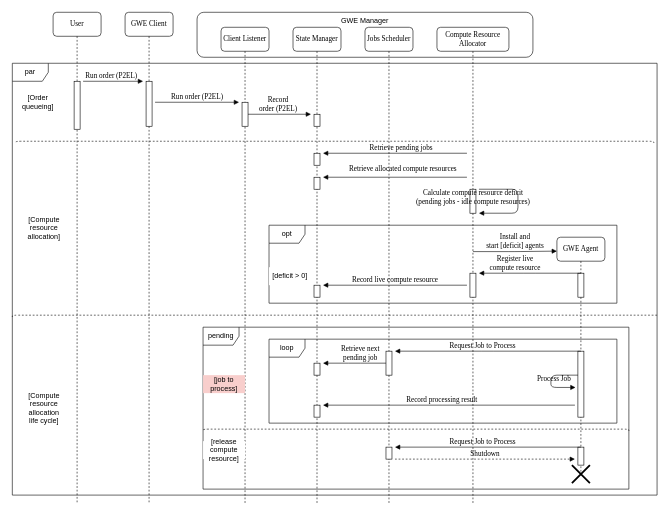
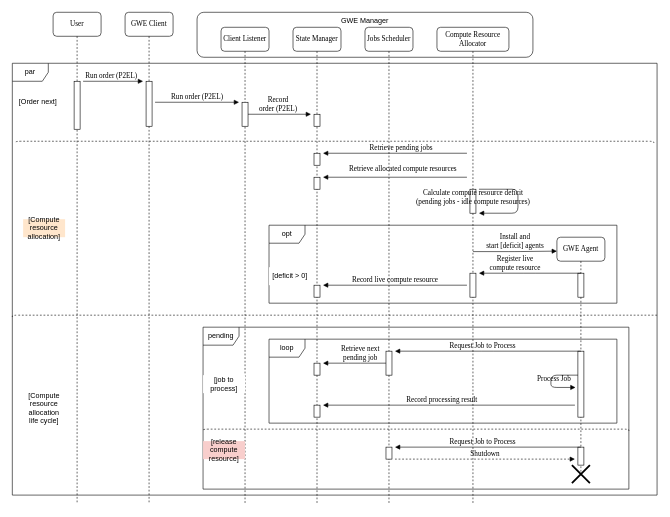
node "[Order queueing]": label "[Order queueing]" -> "[Order next]"
node "[Compute resource allocation]": fillcolor #ffffff -> #ffe6cc
node "[job to process]": fillcolor #f8cecc -> #ffffff
node "[release compute resource]": fillcolor #ffffff -> #f8cecc
